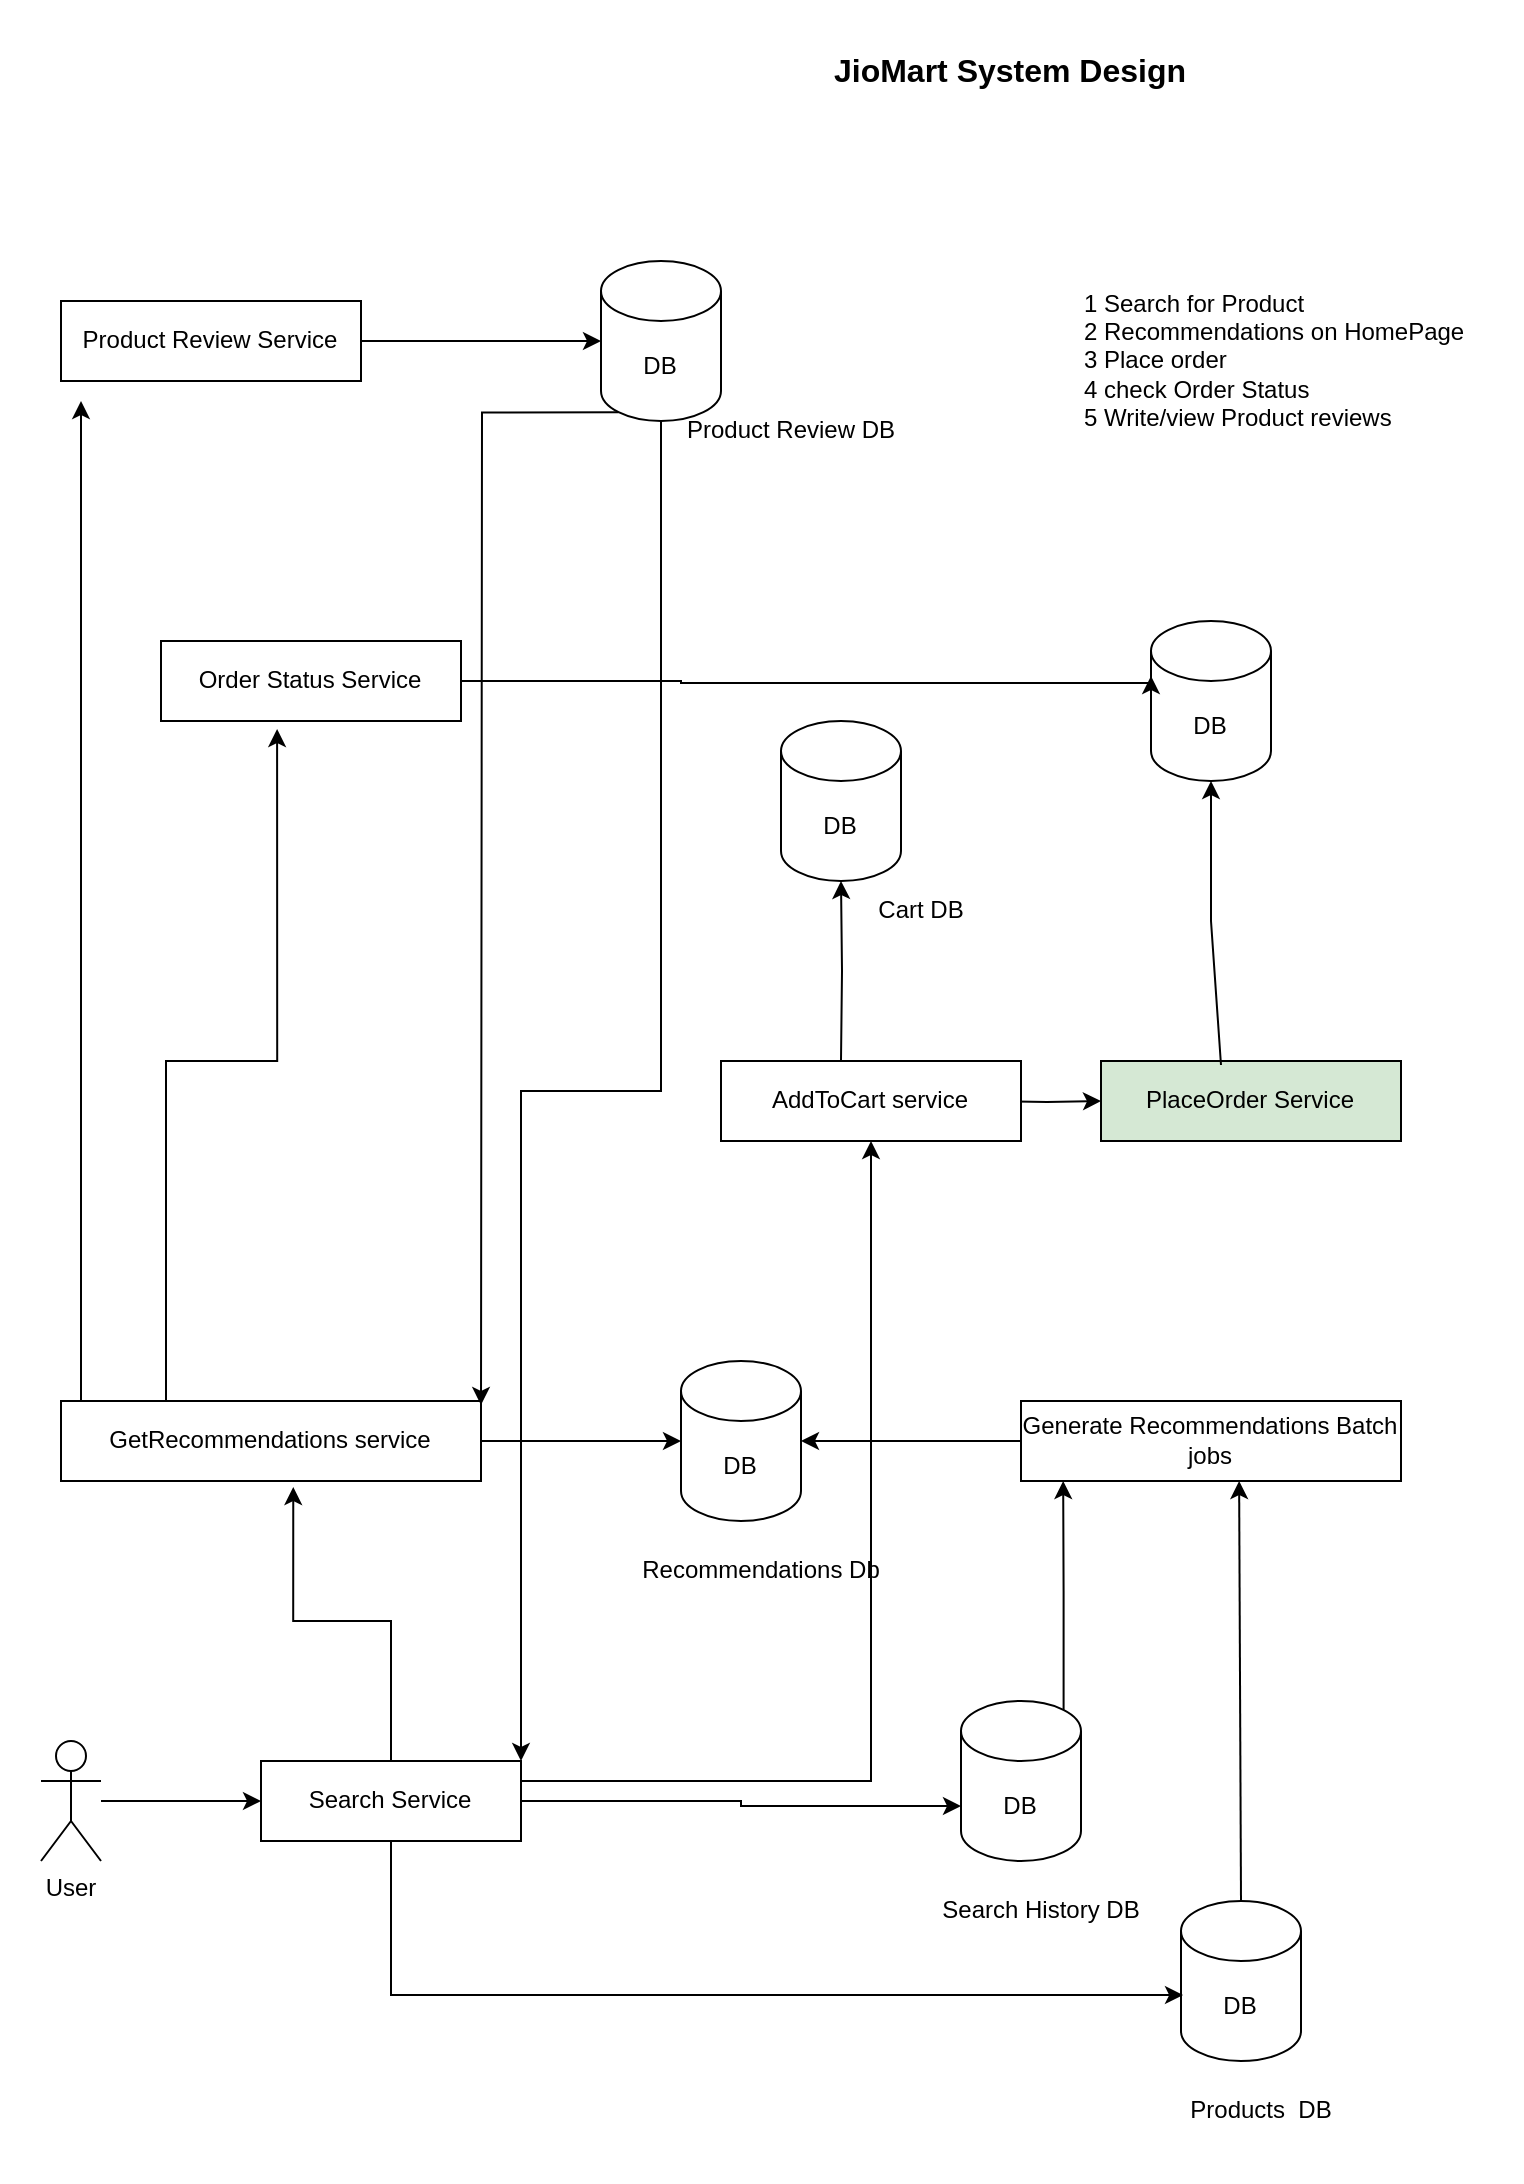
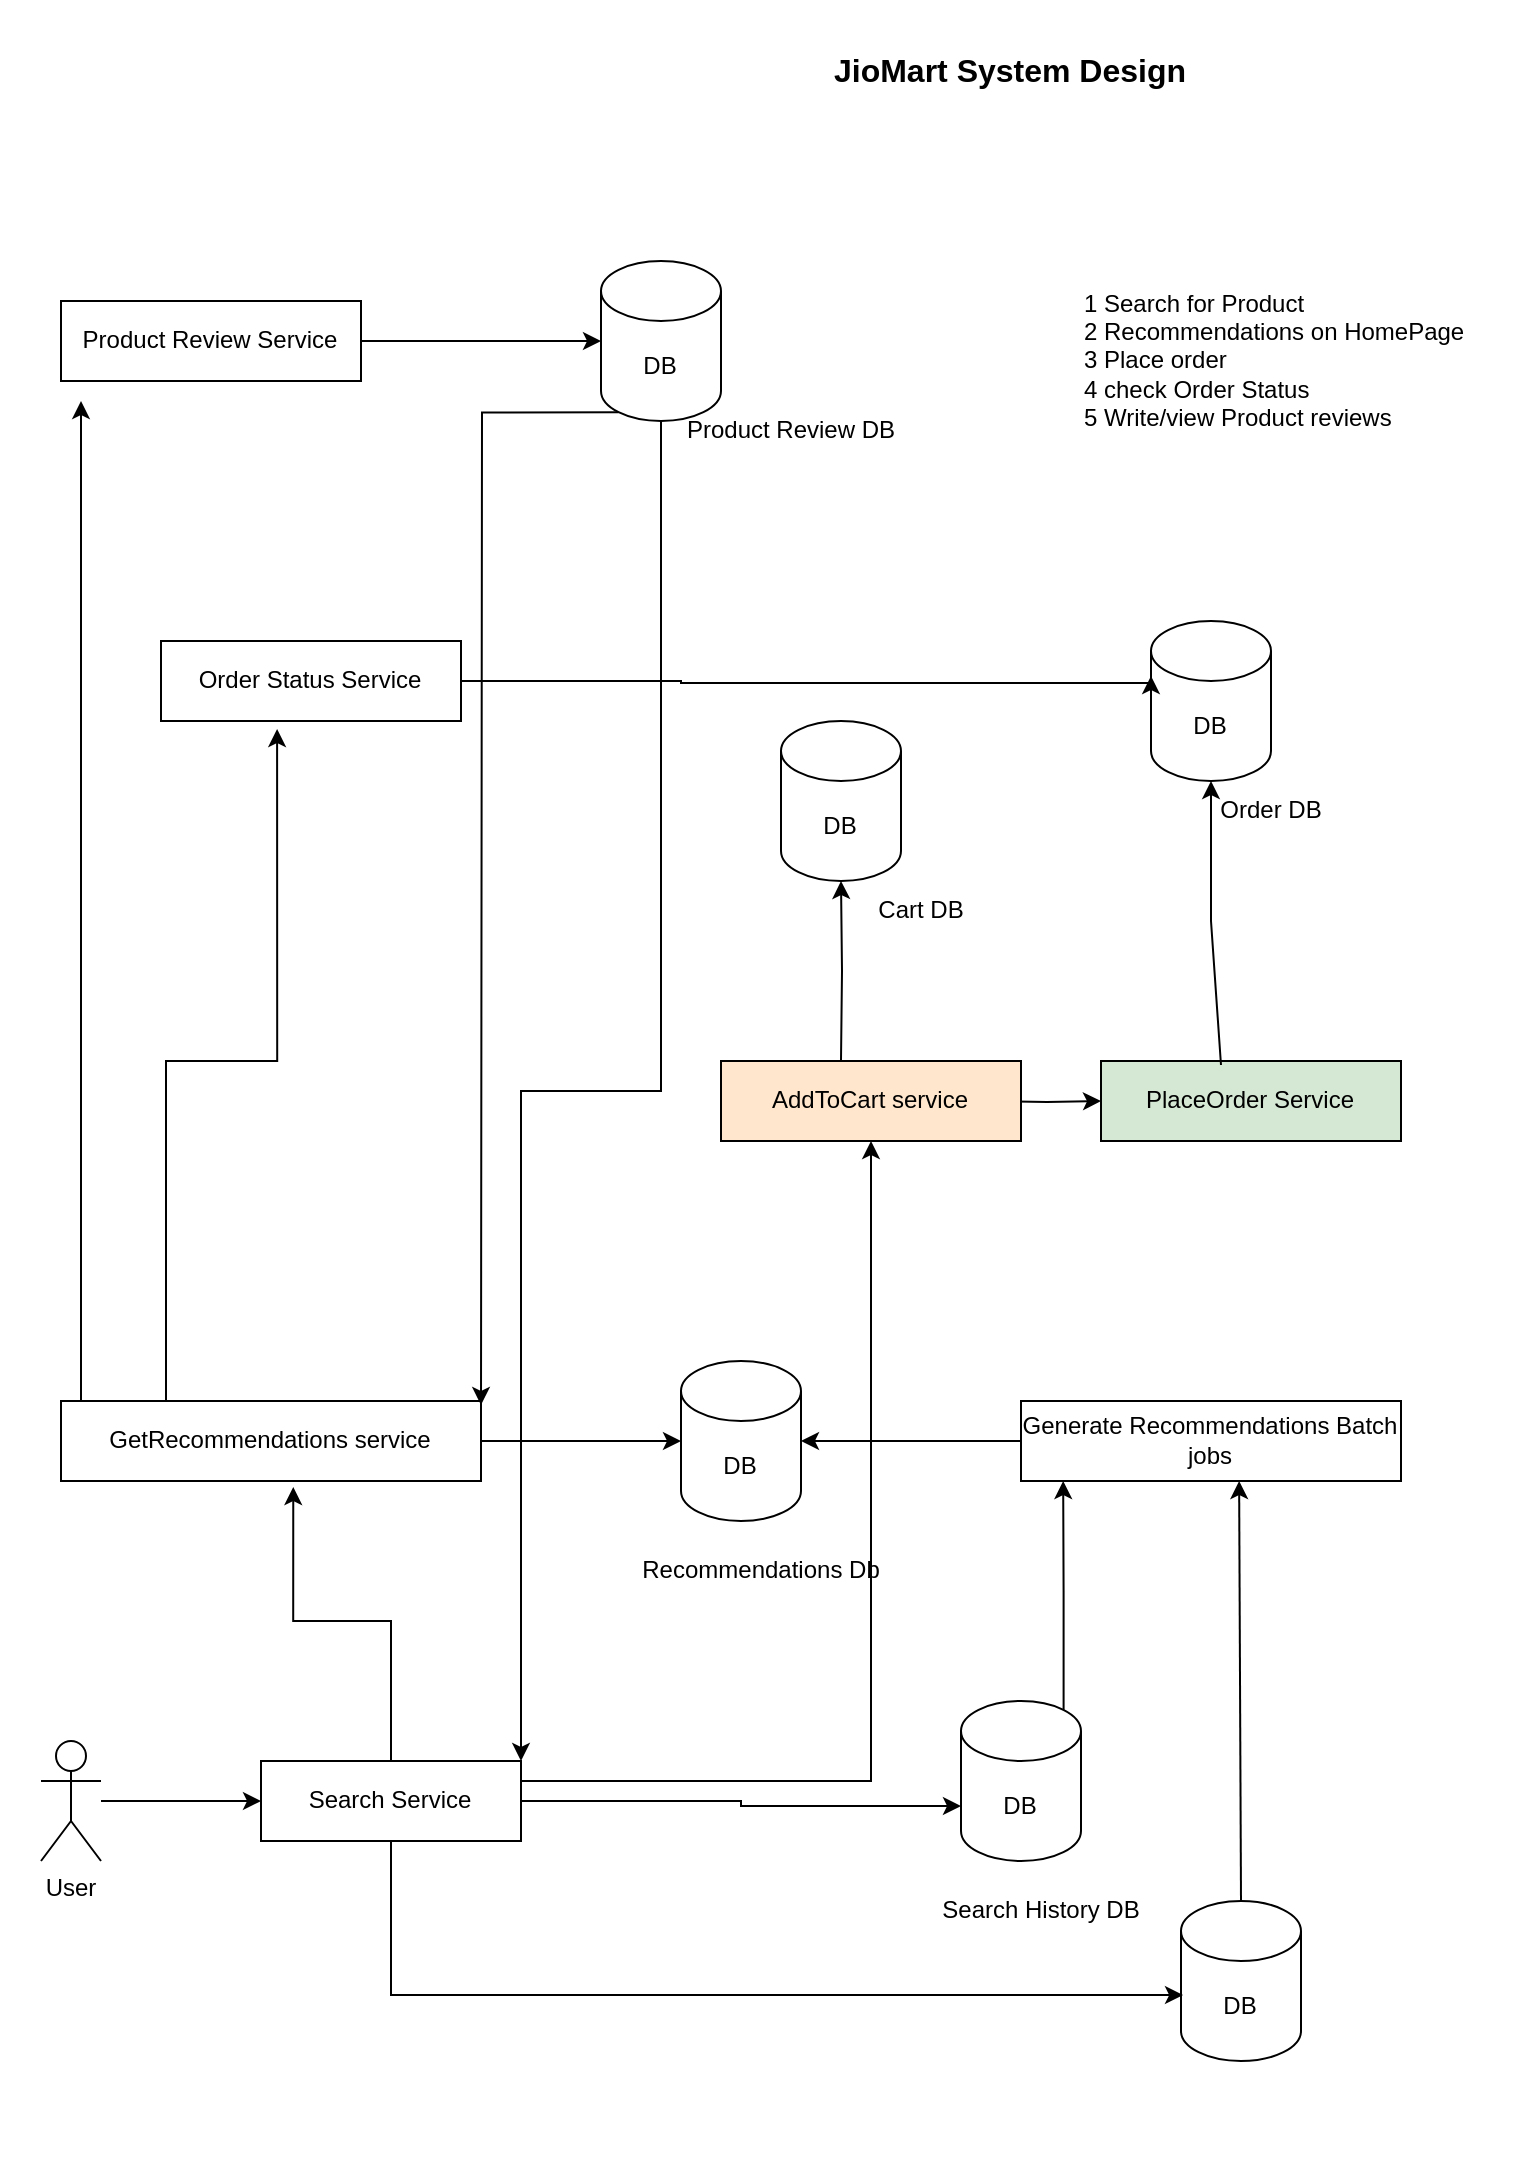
node "Order DB": added
node "AddToCart service": fillcolor #ffffff -> #ffe6cc
node "Products DB": removed
